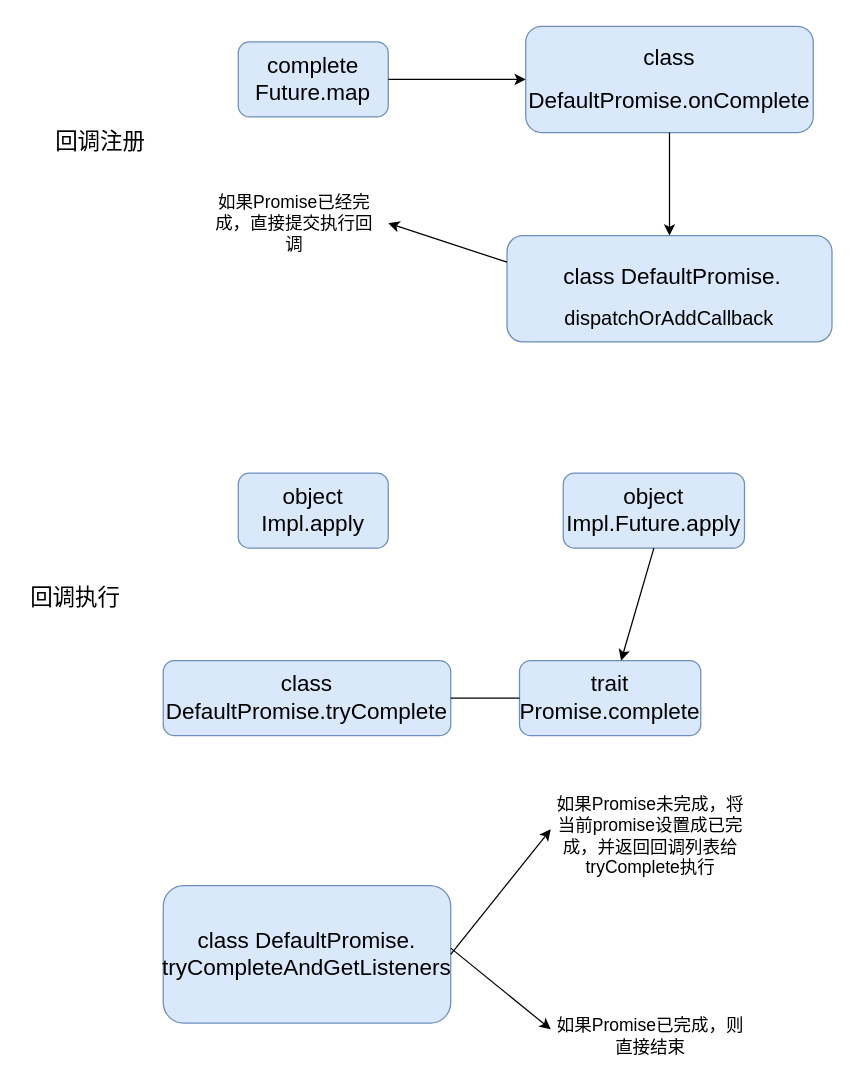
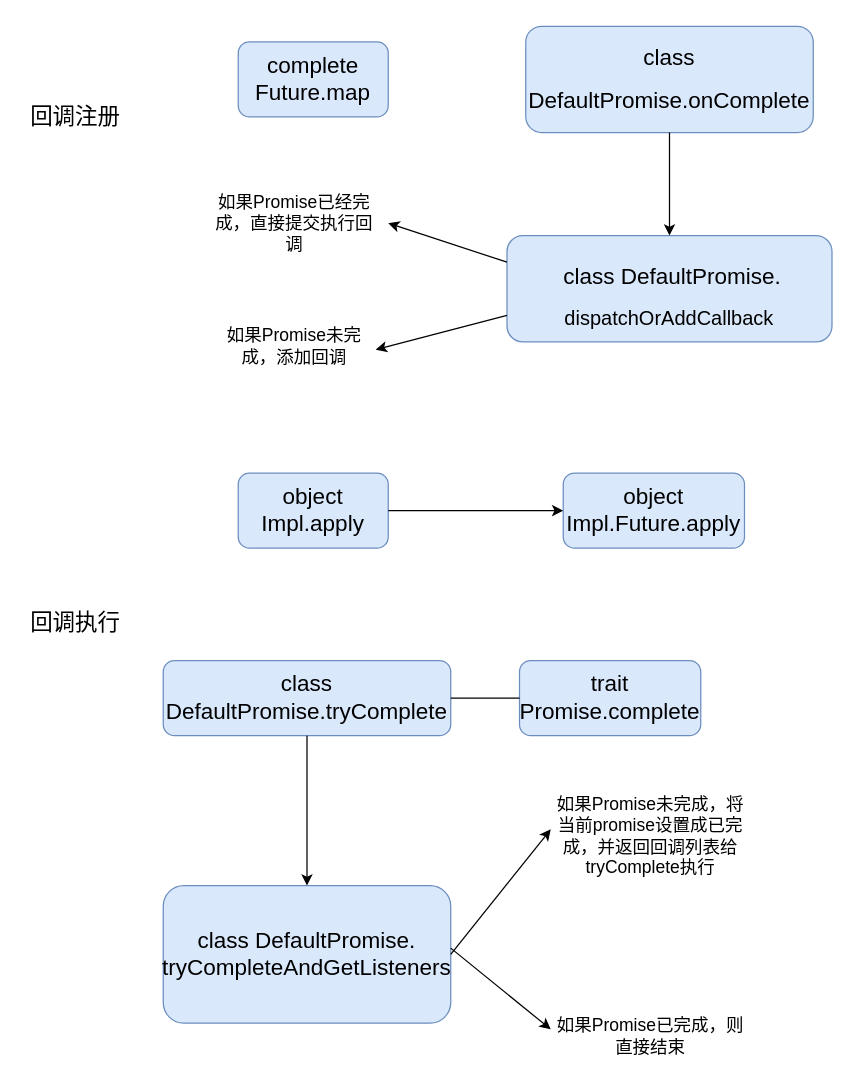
edge "complete Future.map" -> "class DefaultPromise.onComplete": removed
node "回调注册": moved (101, 142) -> (76, 117)
edge "class DefaultPromise.dispatchOrAddCallback" -> "如果Promise未完成，添加回调": added
node "如果Promise未完成，添加回调": added
edge "object Impl.apply" -> "object Impl.Future.apply": added
node "回调执行": moved (76, 598) -> (76, 623)
edge "object Impl.Future.apply" -> "trait Promise.complete": removed
edge "class DefaultPromise.tryComplete" -> "class DefaultPromise. tryCompleteAndGetListeners": added
